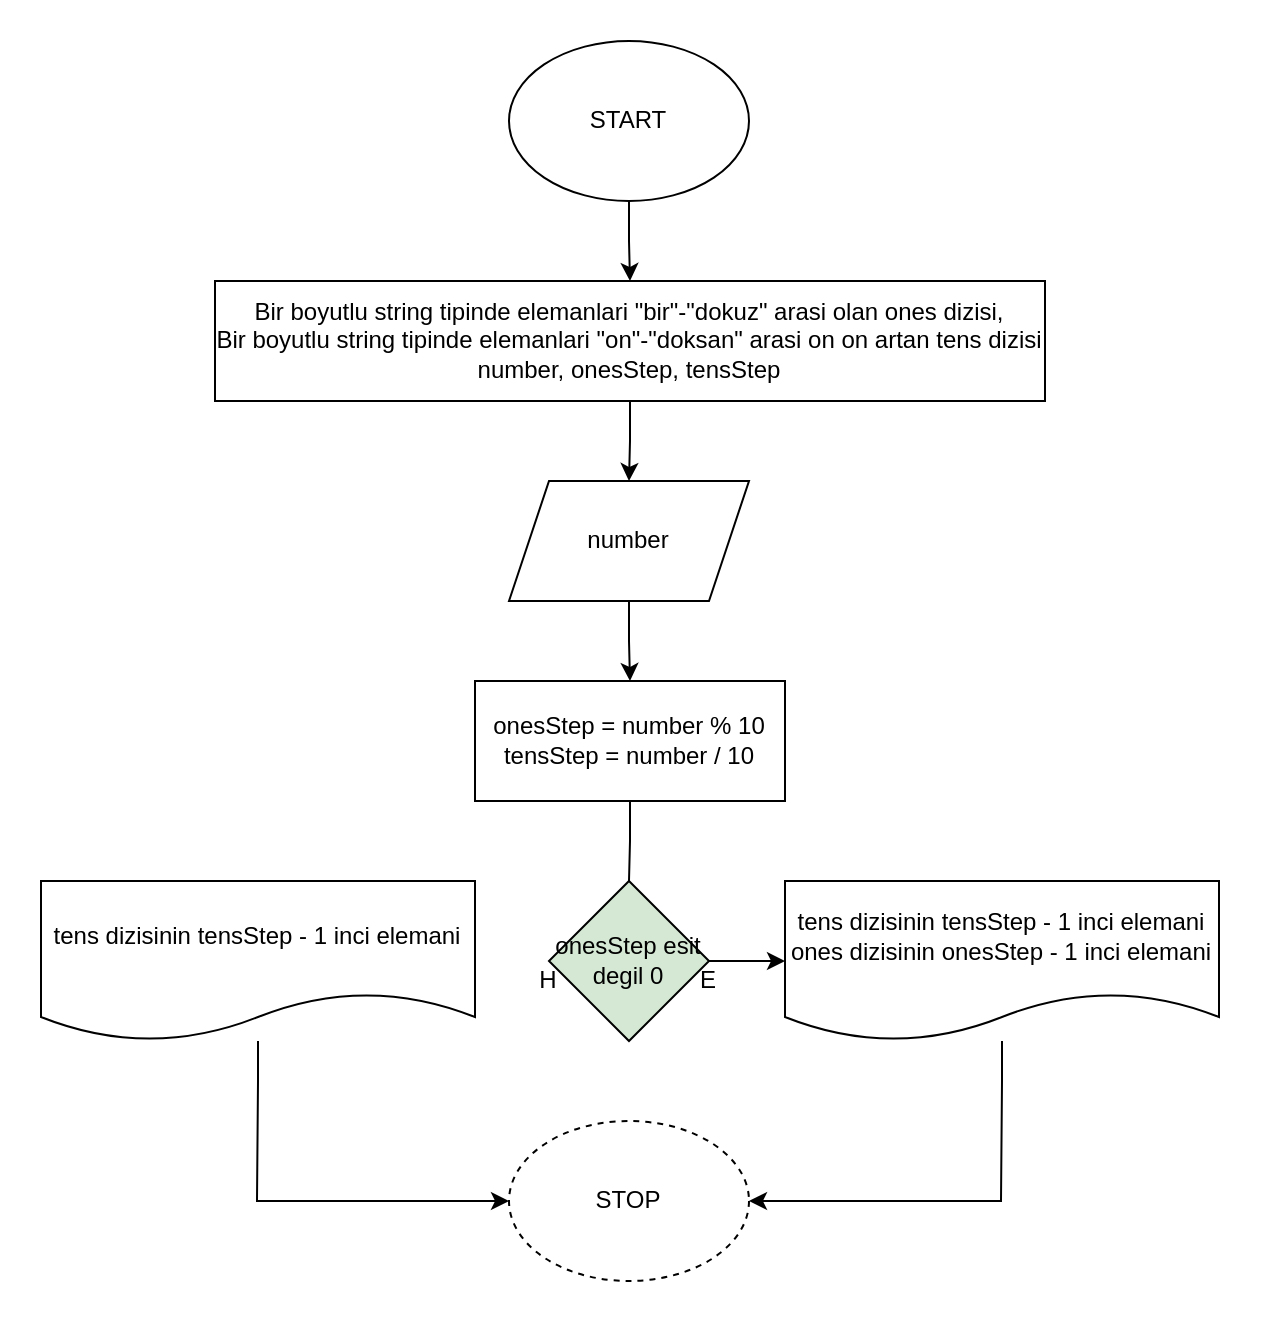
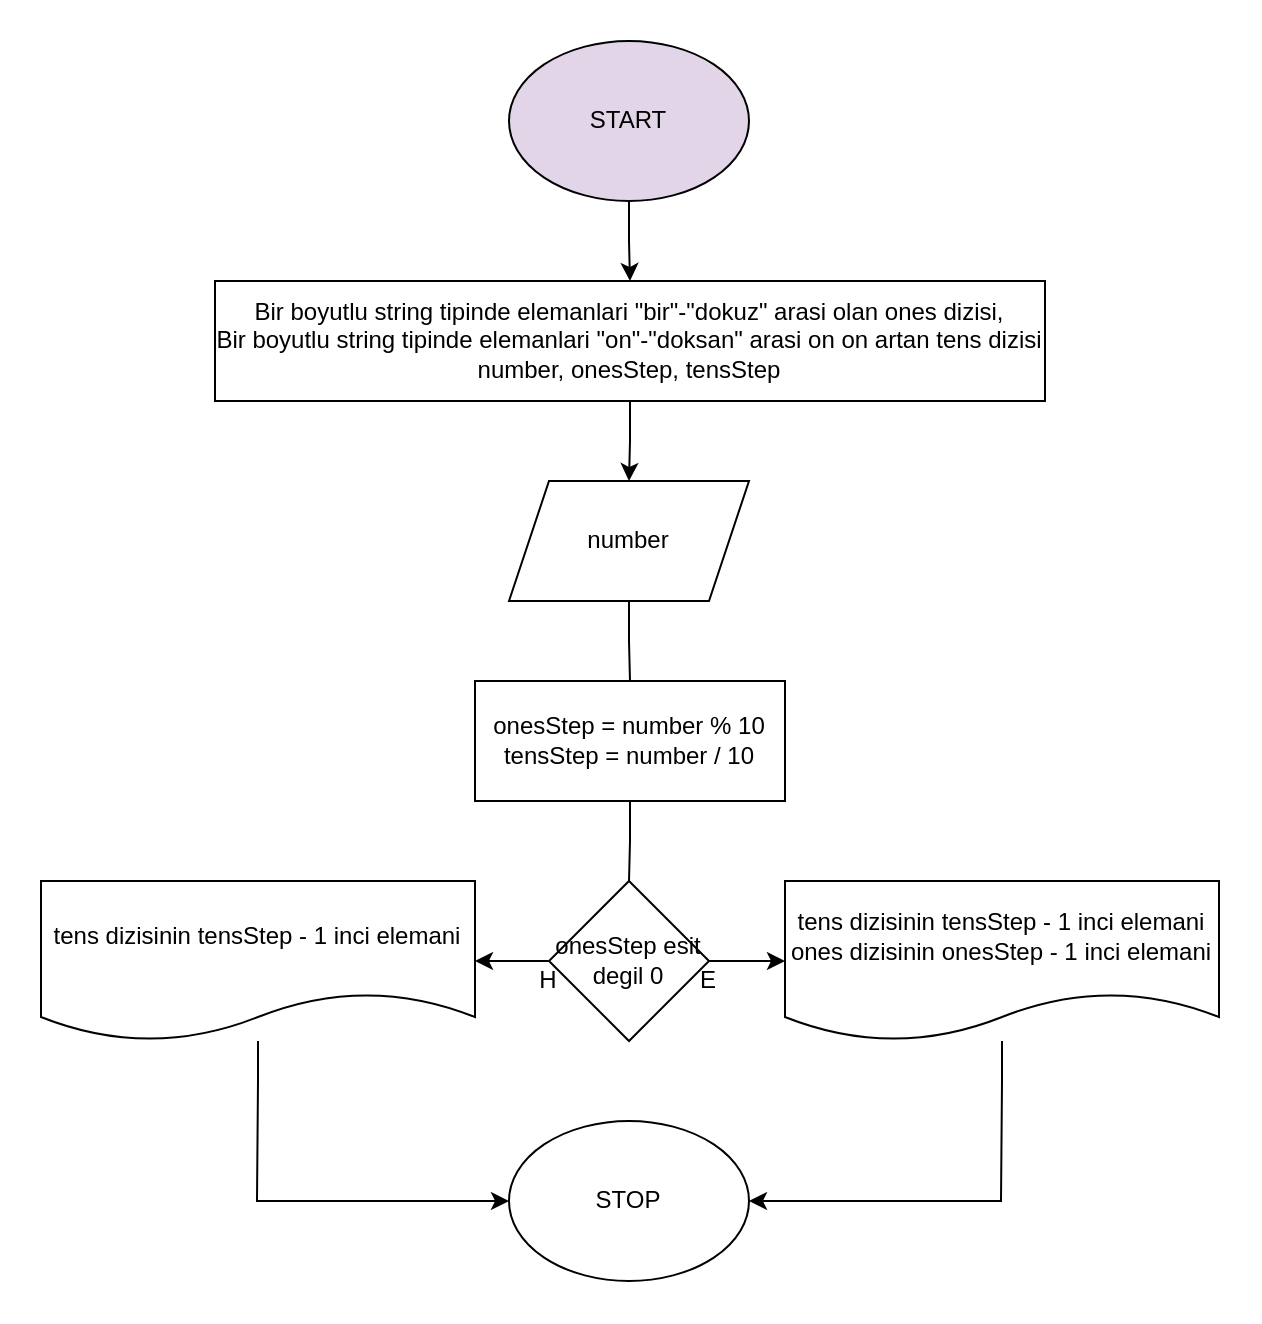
node "START": fillcolor #ffffff -> #e1d5e7
edge "number" -> "onesStep = number % 10 tensStep = number / 10": arrowhead classic -> none
edge "onesStep esit degil 0" -> "tens dizisinin tensStep - 1 inci elemani": added
node "onesStep esit degil 0": fillcolor #d5e8d4 -> #ffffff
node "STOP": style dashed -> solid
